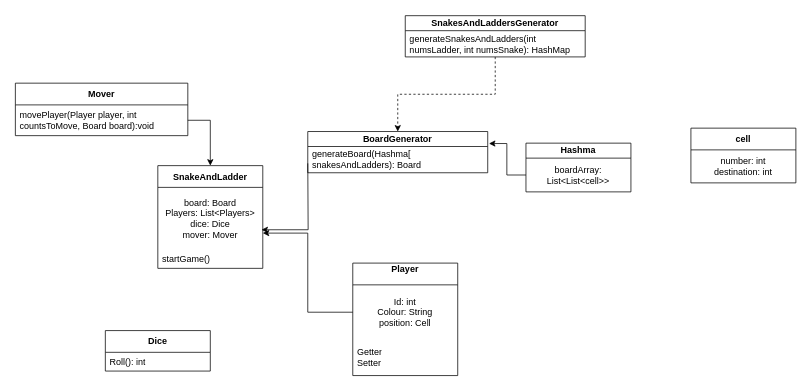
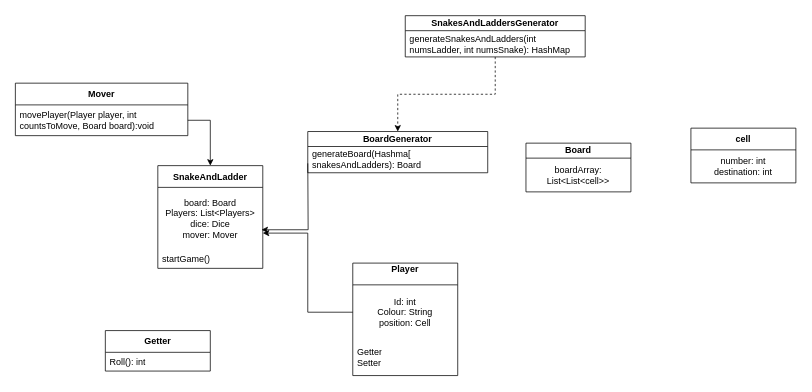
edge "boardArray: List<List<cell>>" -> "generateBoard(Hashma[ snakesAndLadders): Board": removed
node "Hashma": label "Hashma" -> "Board"
node "Dice": label "Dice" -> "Getter"
